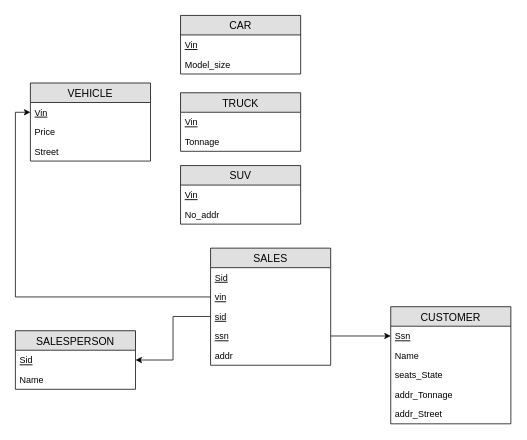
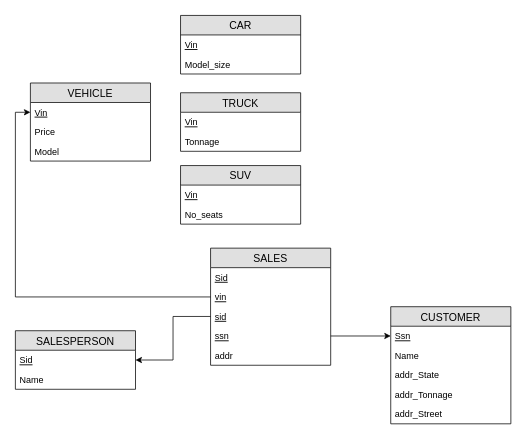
node "Street": label "Street" -> "Model"
node "No_addr": label "No_addr" -> "No_seats"
node "seats_State": label "seats_State" -> "addr_State"
